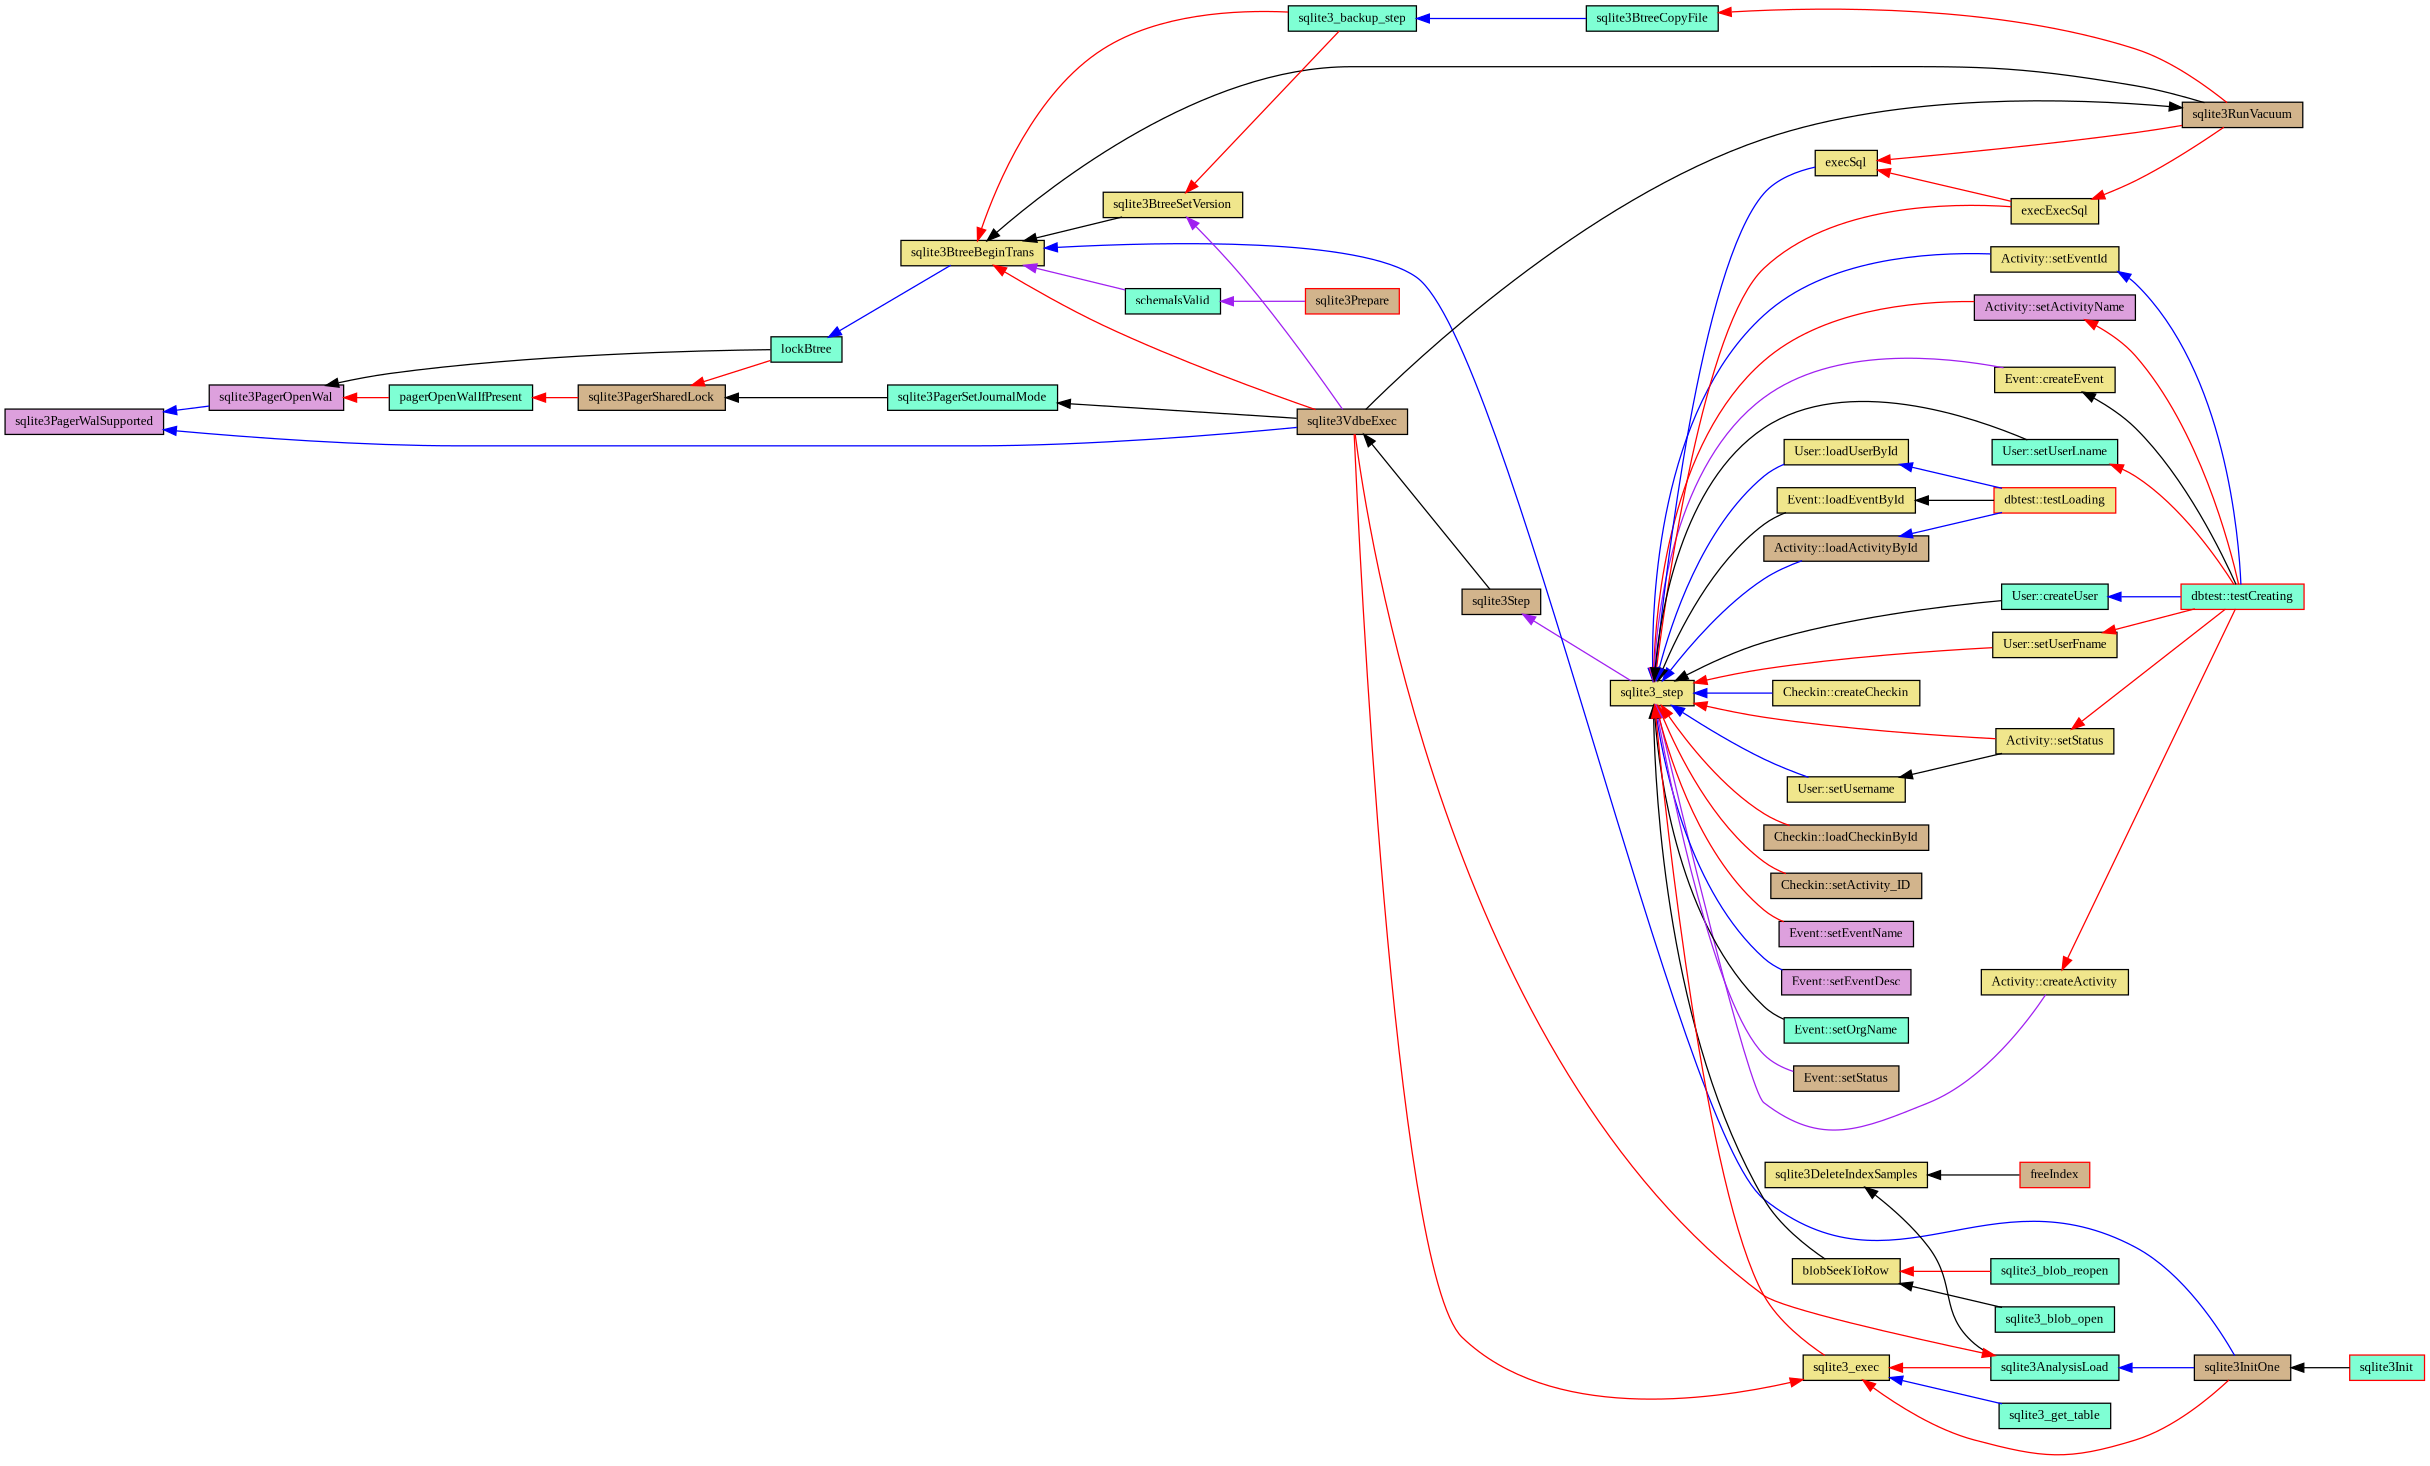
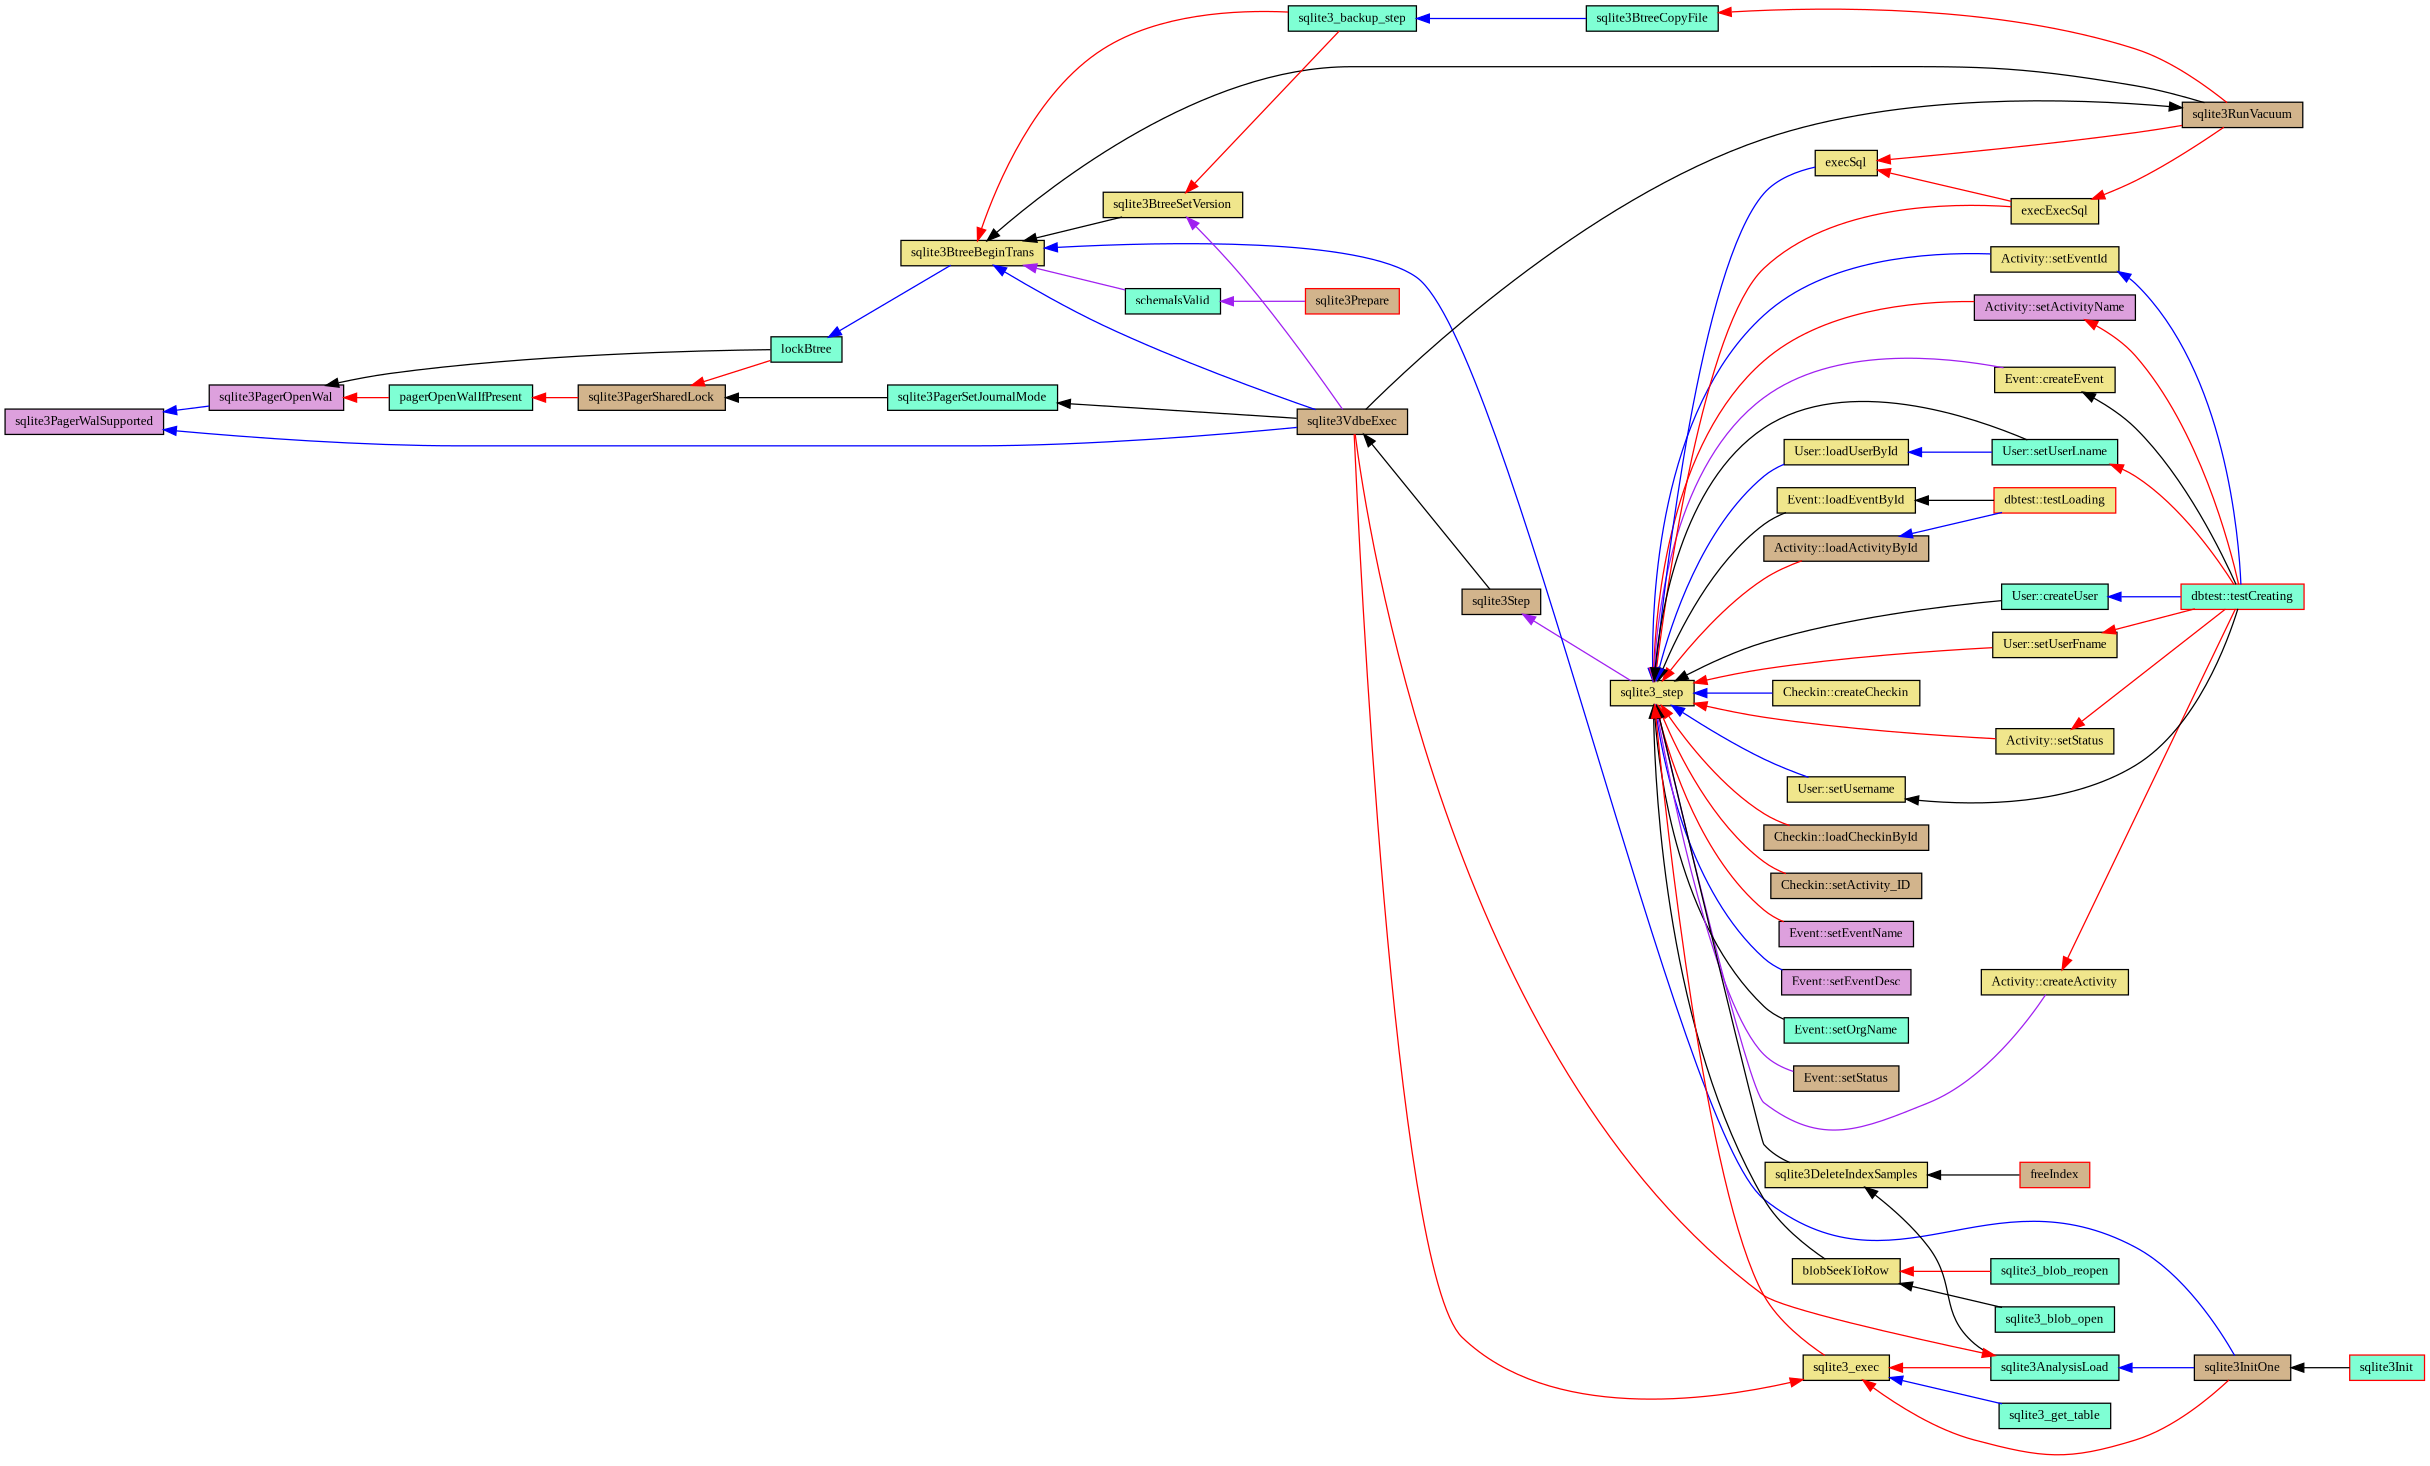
edge "sqlite3VdbeExec" -> "sqlite3BtreeBeginTrans": color red -> blue
edge "dbtest::testLoading" -> "User::loadUserById": now "User::setUserLname" -> "User::loadUserById"
edge "Activity::loadActivityById" -> "sqlite3_step": color blue -> red
edge "Activity::setStatus" -> "User::setUsername": now "dbtest::testCreating" -> "User::setUsername"
edge "sqlite3DeleteIndexSamples" -> "sqlite3_step": added
